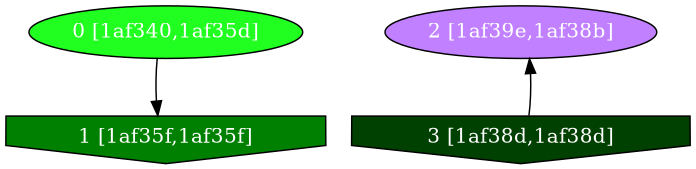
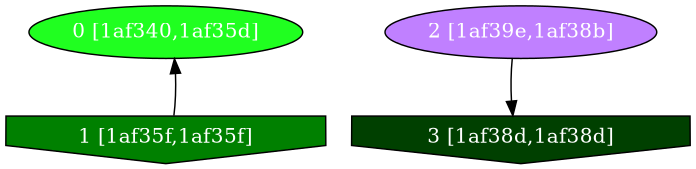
edge "0 [1af340,1af35d]" -> "1 [1af35f,1af35f]": reversed
edge "3 [1af38d,1af38d]" -> "2 [1af39e,1af38b]": reversed
